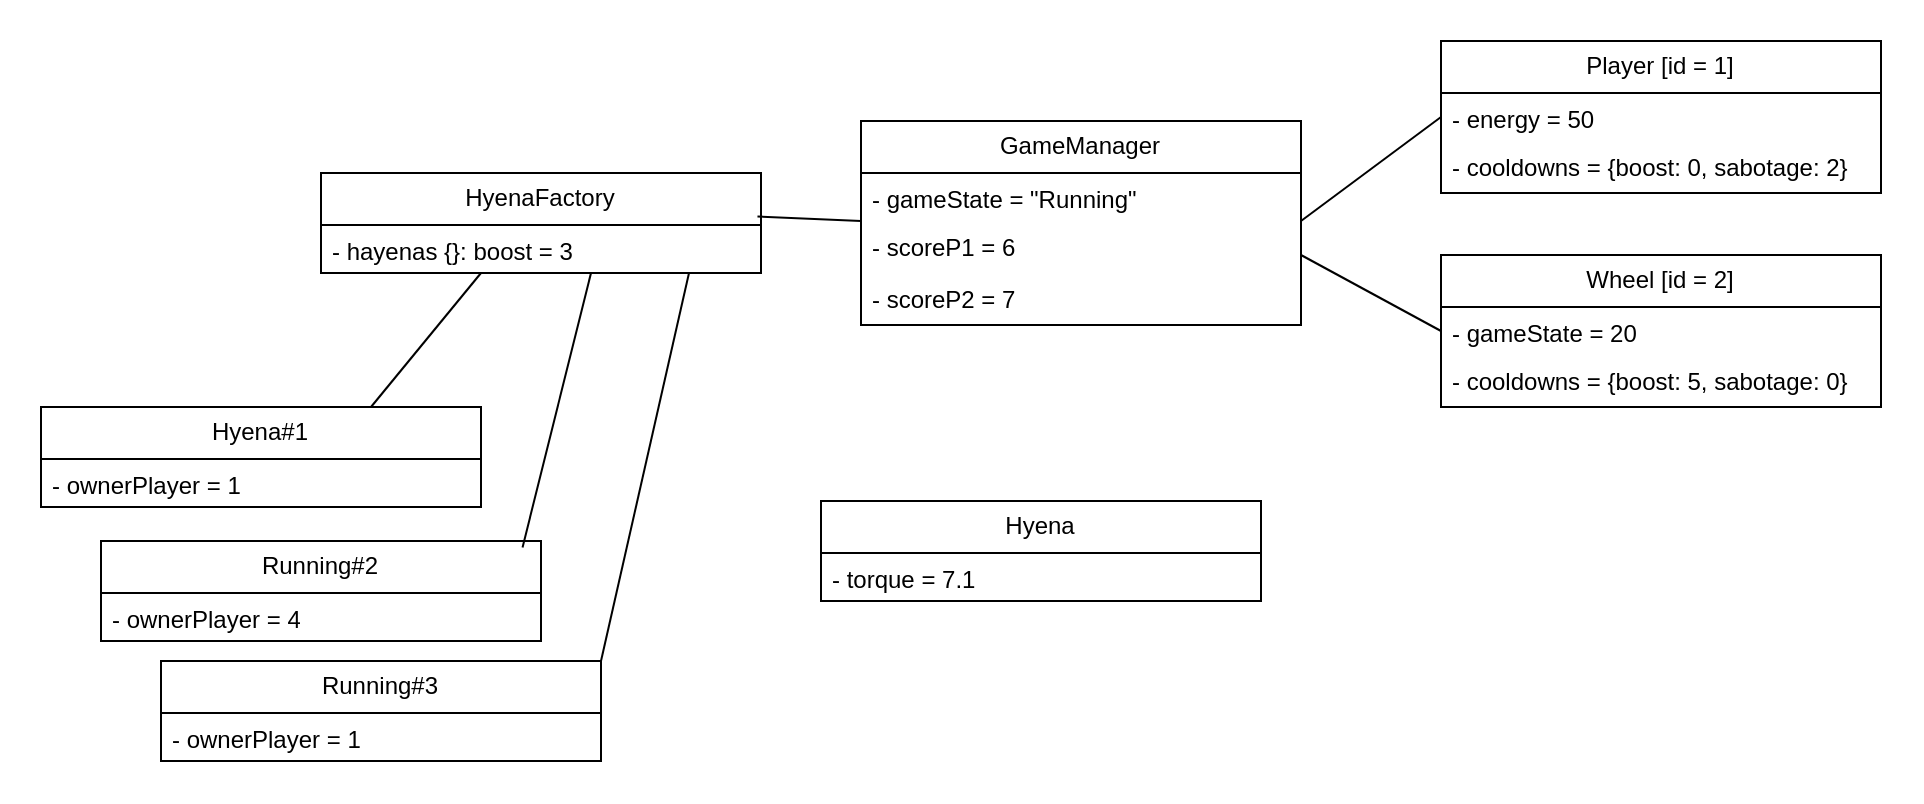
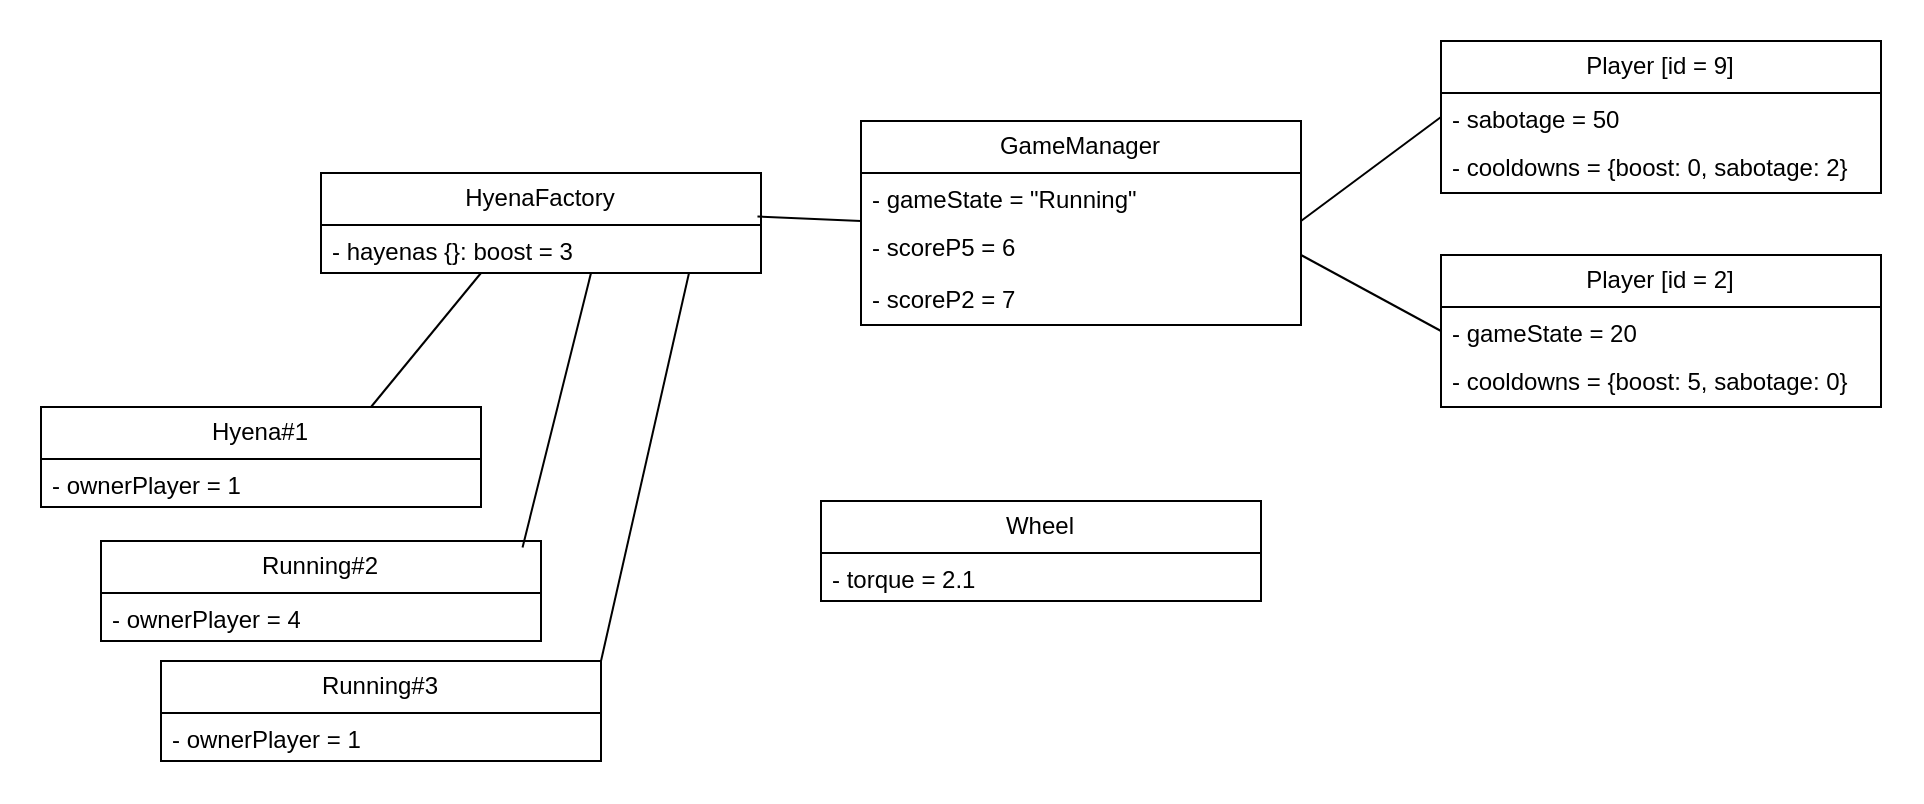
node "Player [id = 1]": label "Player [id = 1]" -> "Player [id = 9]"
node "- energy = 50": label "- energy = 50" -> "- sabotage = 50"
node "- scoreP1 = 6": label "- scoreP1 = 6" -> "- scoreP5 = 6"
node "Wheel [id = 2]": label "Wheel [id = 2]" -> "Player [id = 2]"
node "Hyena": label "Hyena" -> "Wheel"
node "- torque = 7.1": label "- torque = 7.1" -> "- torque = 2.1"
